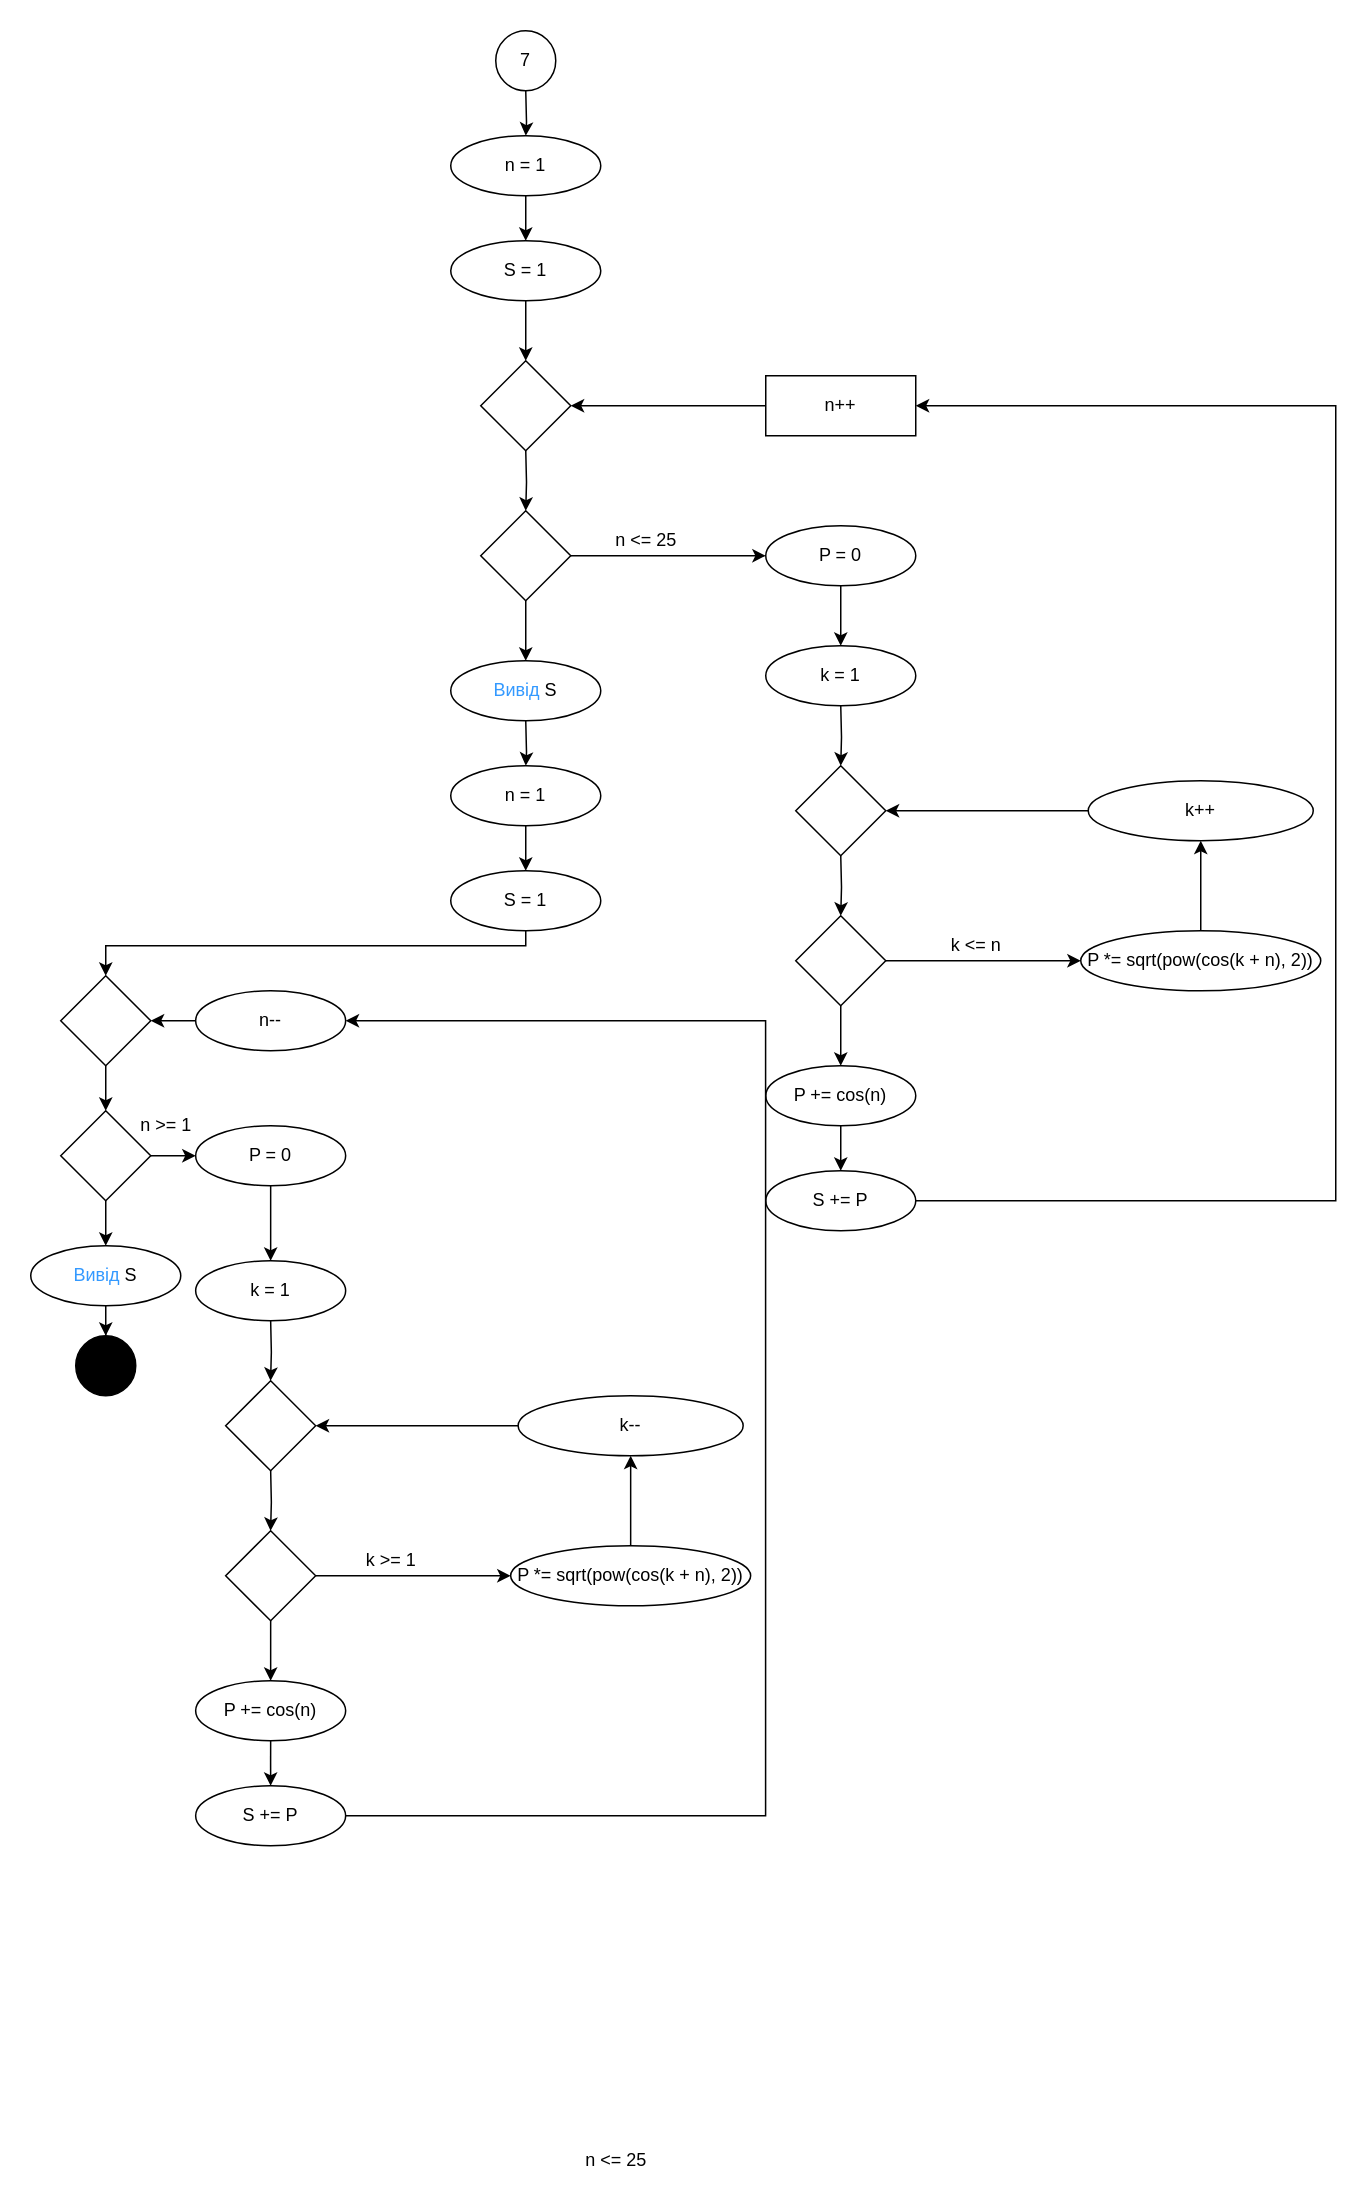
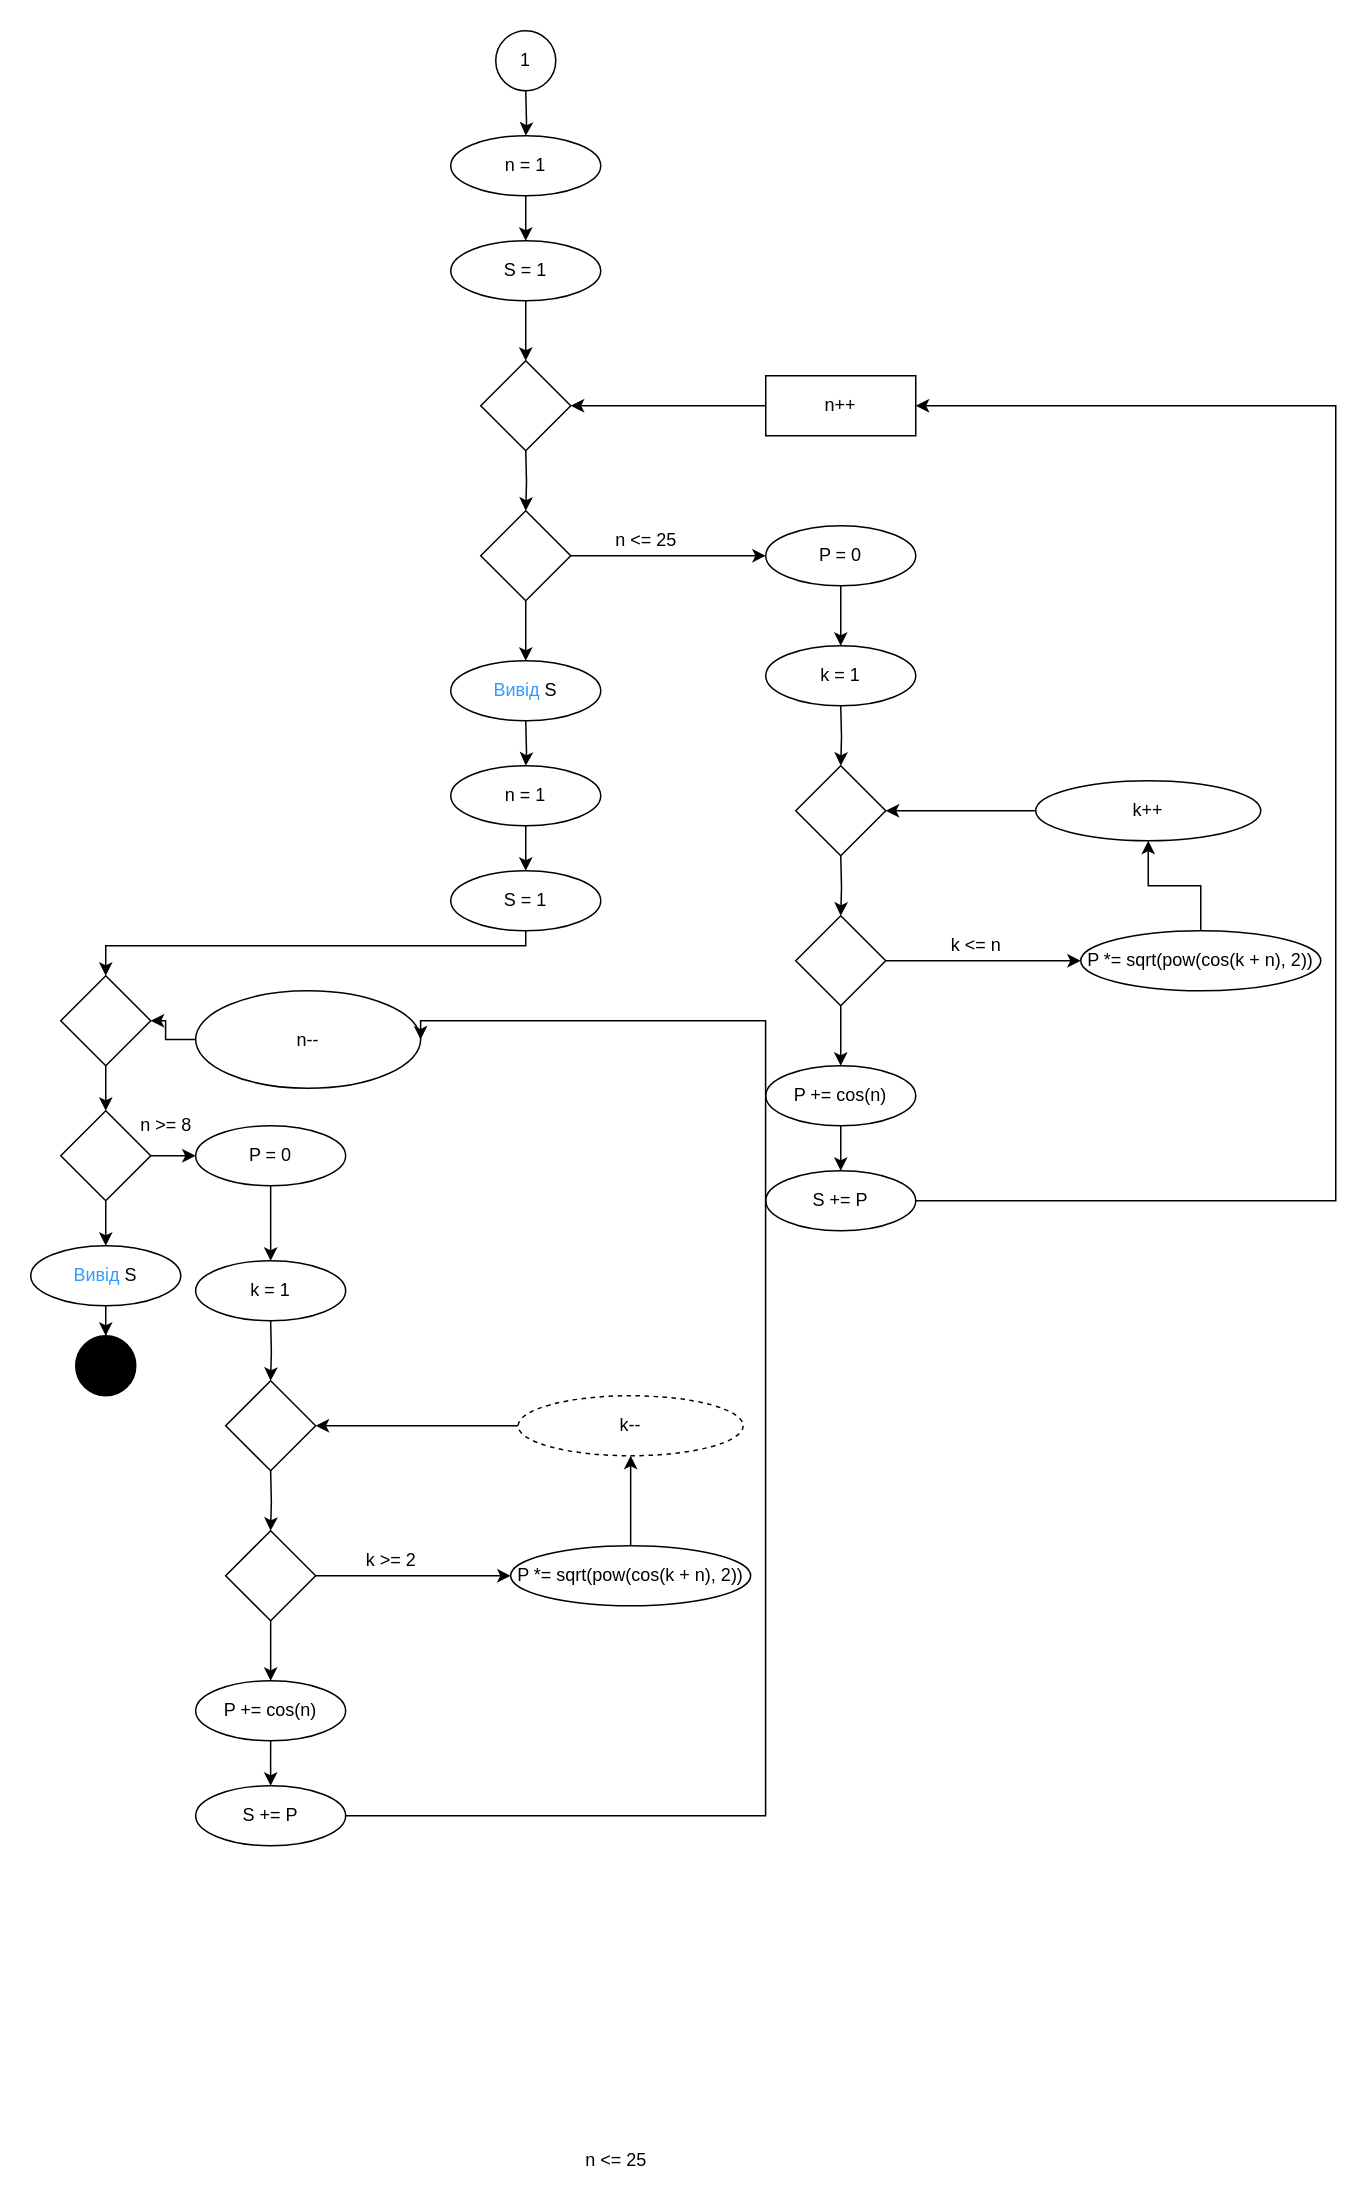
node "7": label "7" -> "1"
node "k++": moved (1201, 811) -> (1148, 811)
node "n--": size 150x60 -> 225x98
node "n >= 1": label "n >= 1" -> "n >= 8"
node "k--": style solid -> dashed
node "k >= 1": label "k >= 1" -> "k >= 2"
